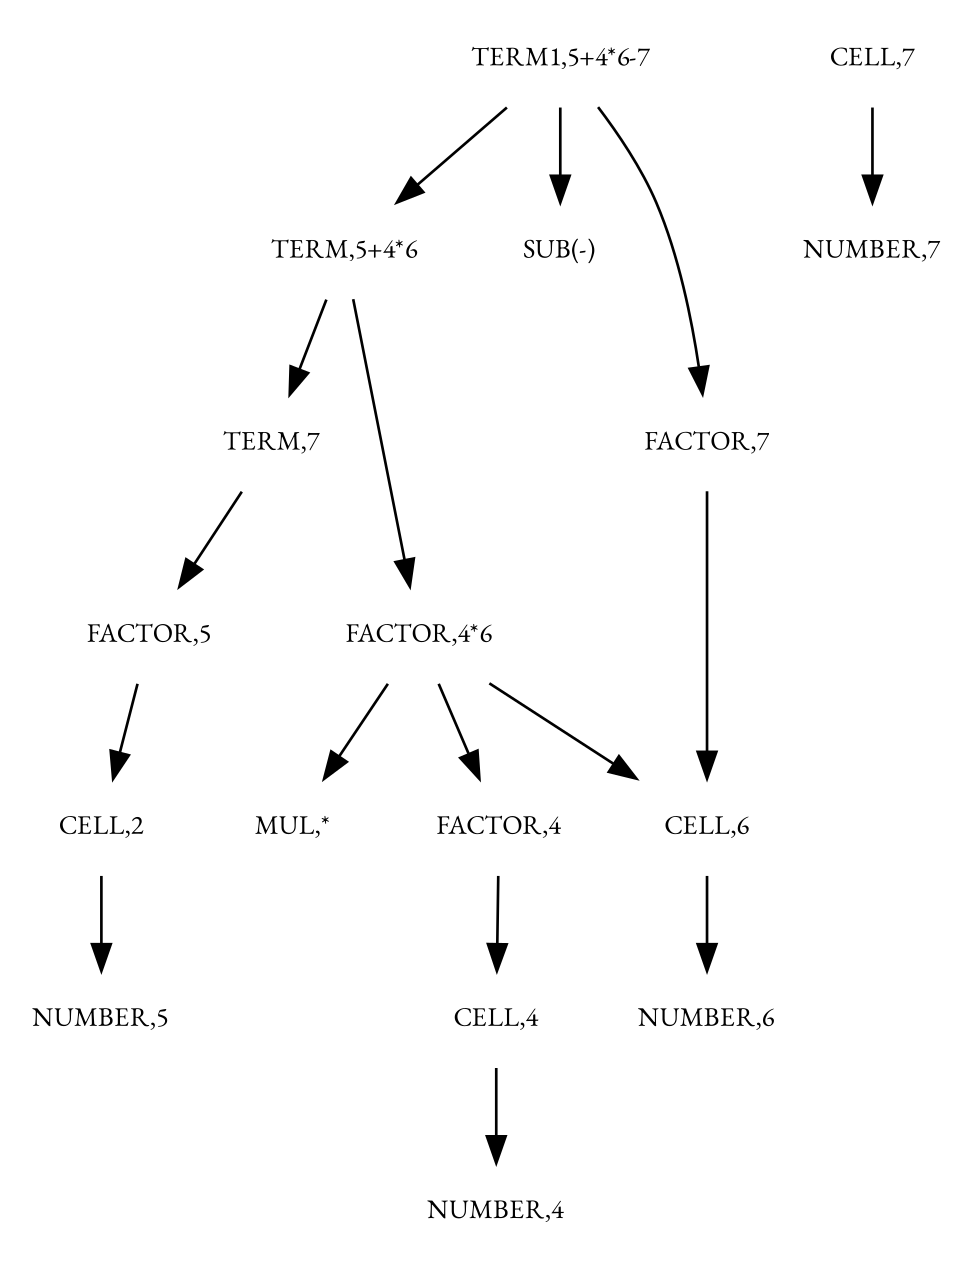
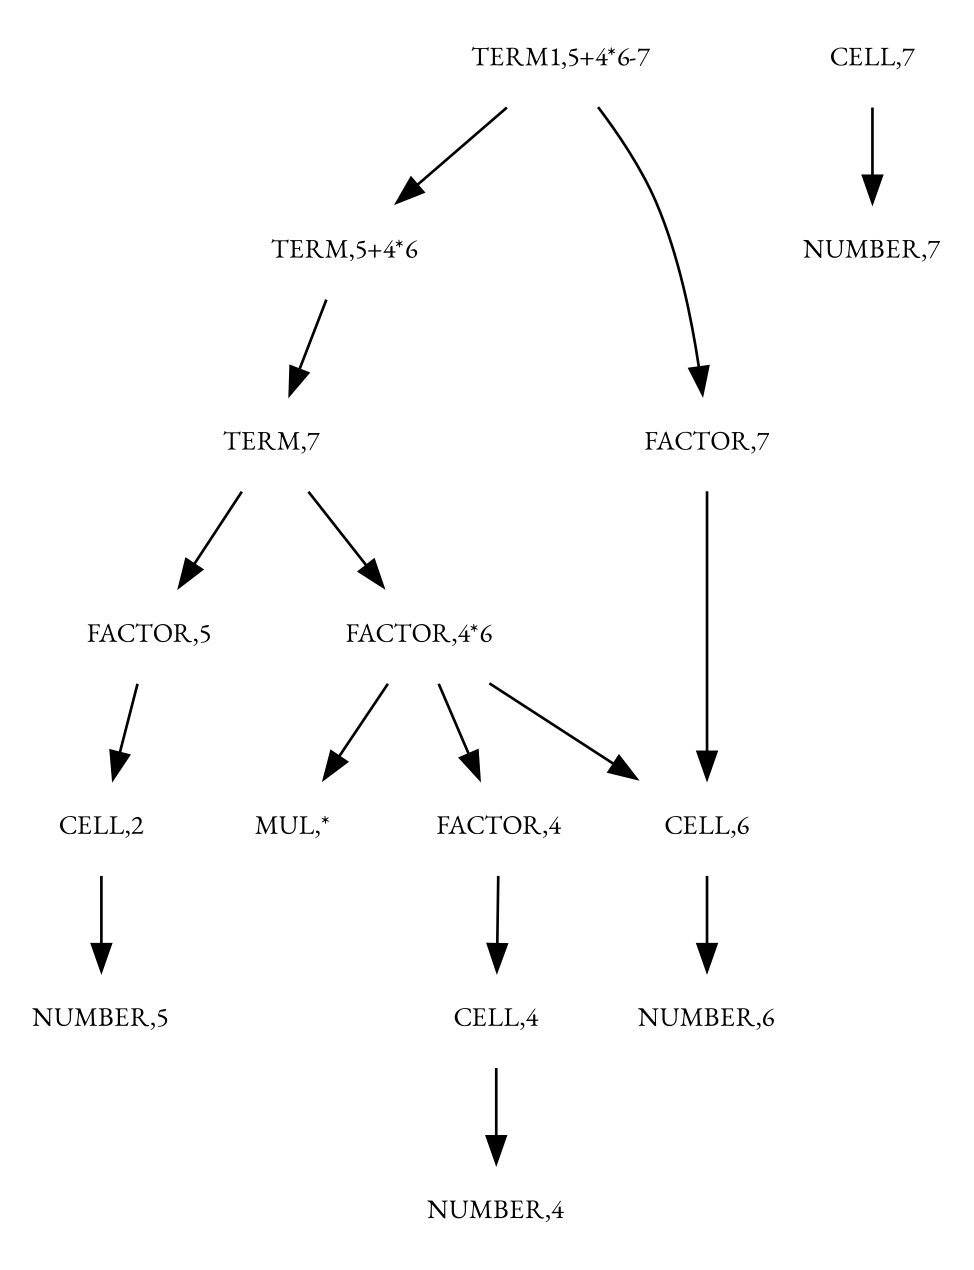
node "SUB(-)": removed
edge "TERM,5+4*6" -> "FACTOR,4*6": now "TERM,7" -> "FACTOR,4*6"
